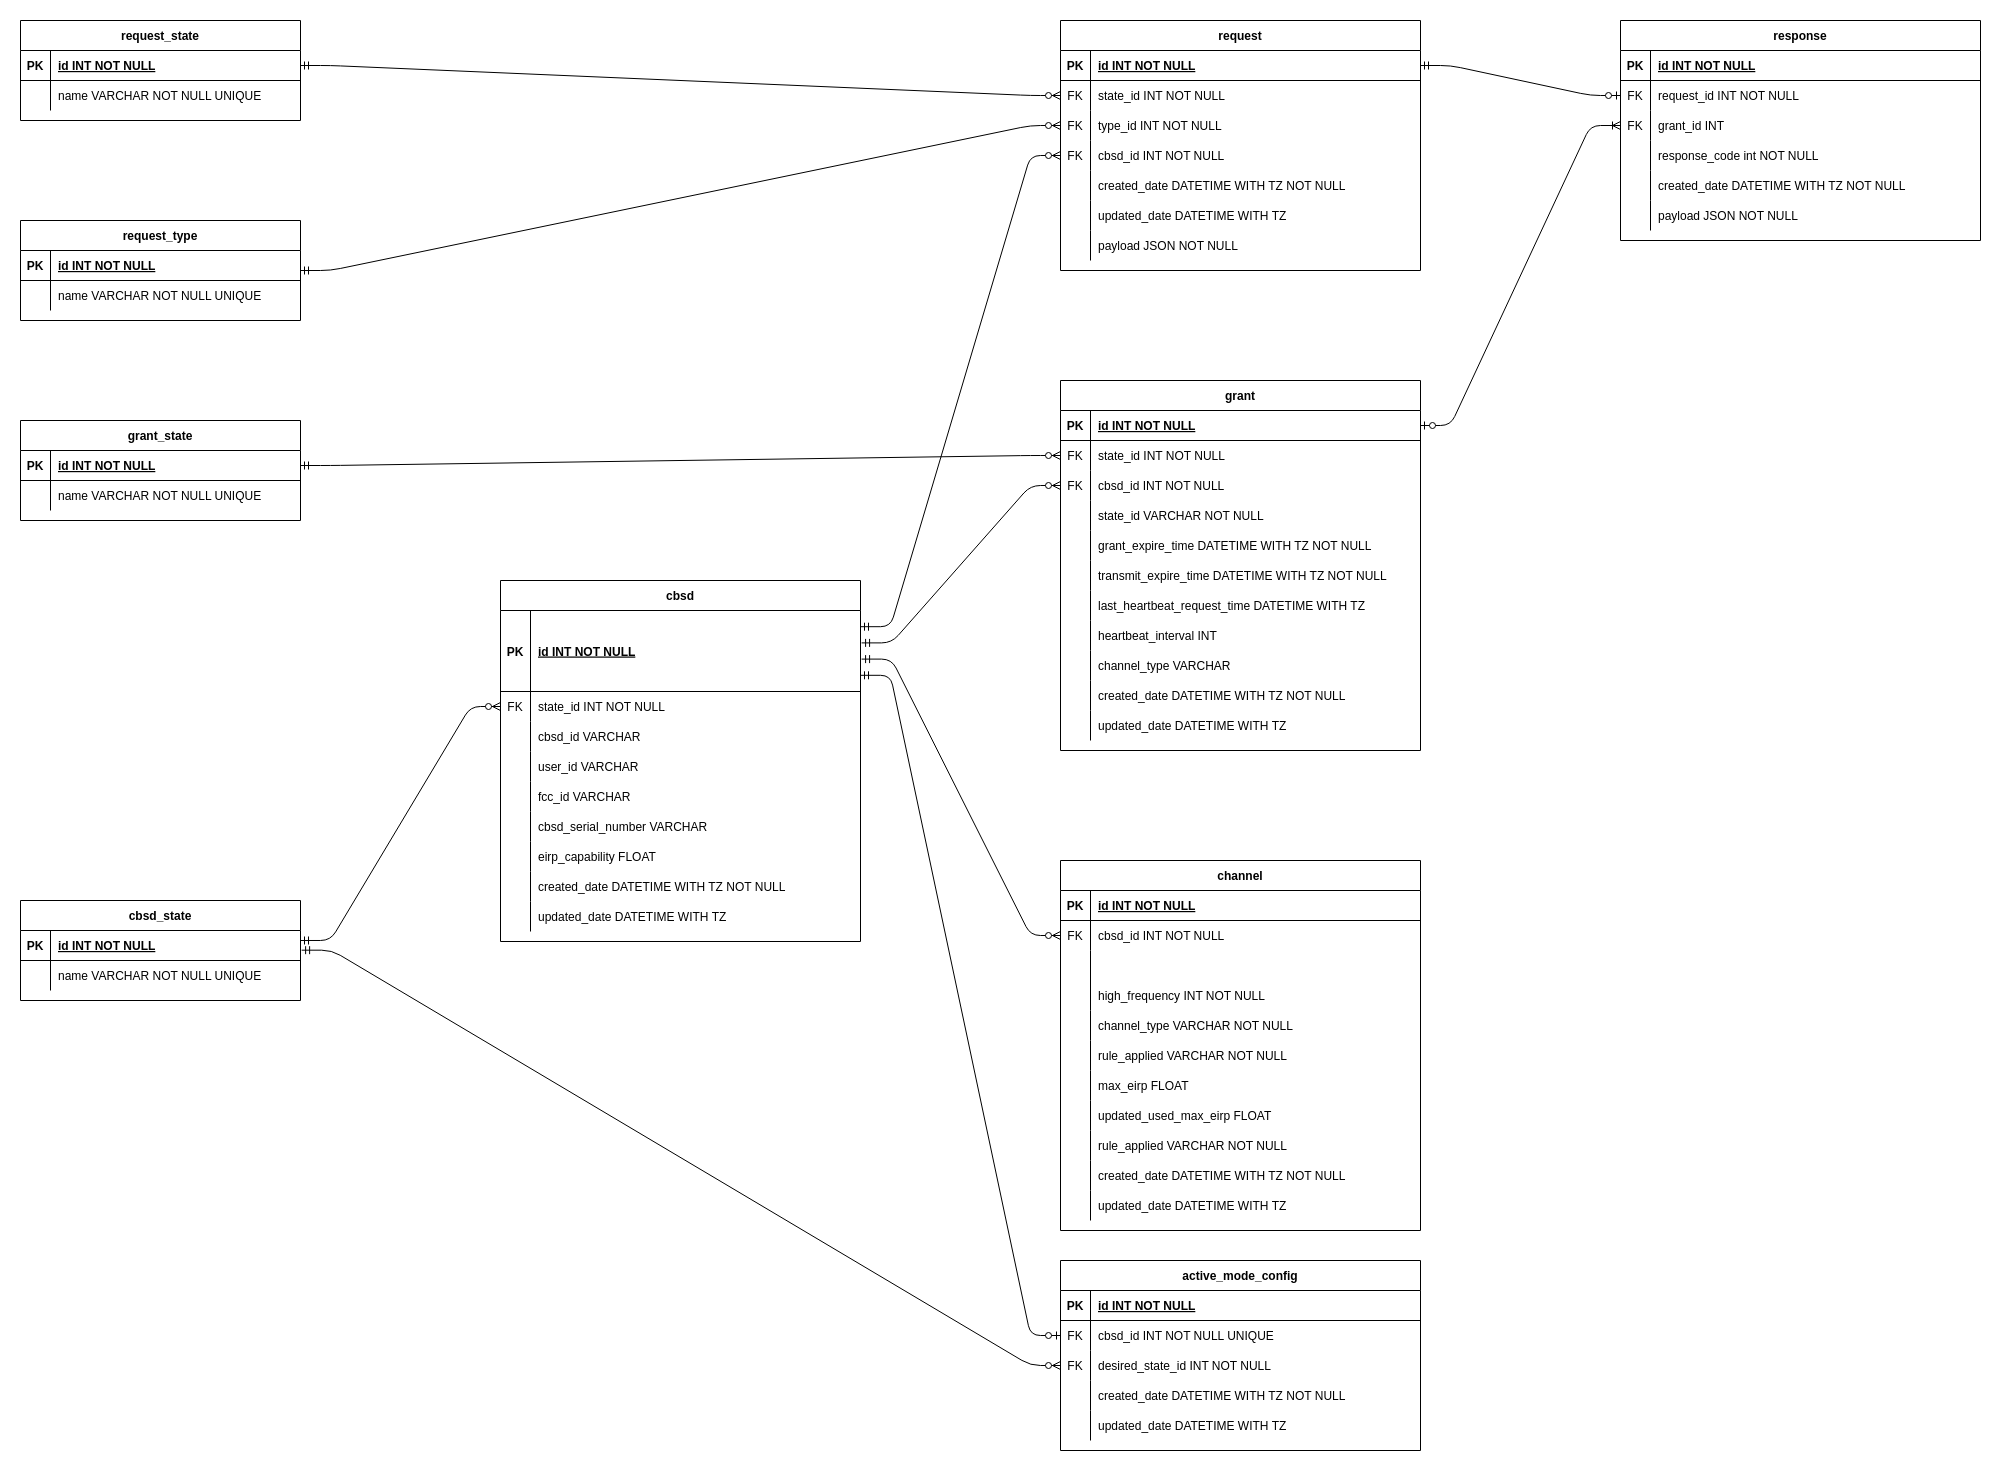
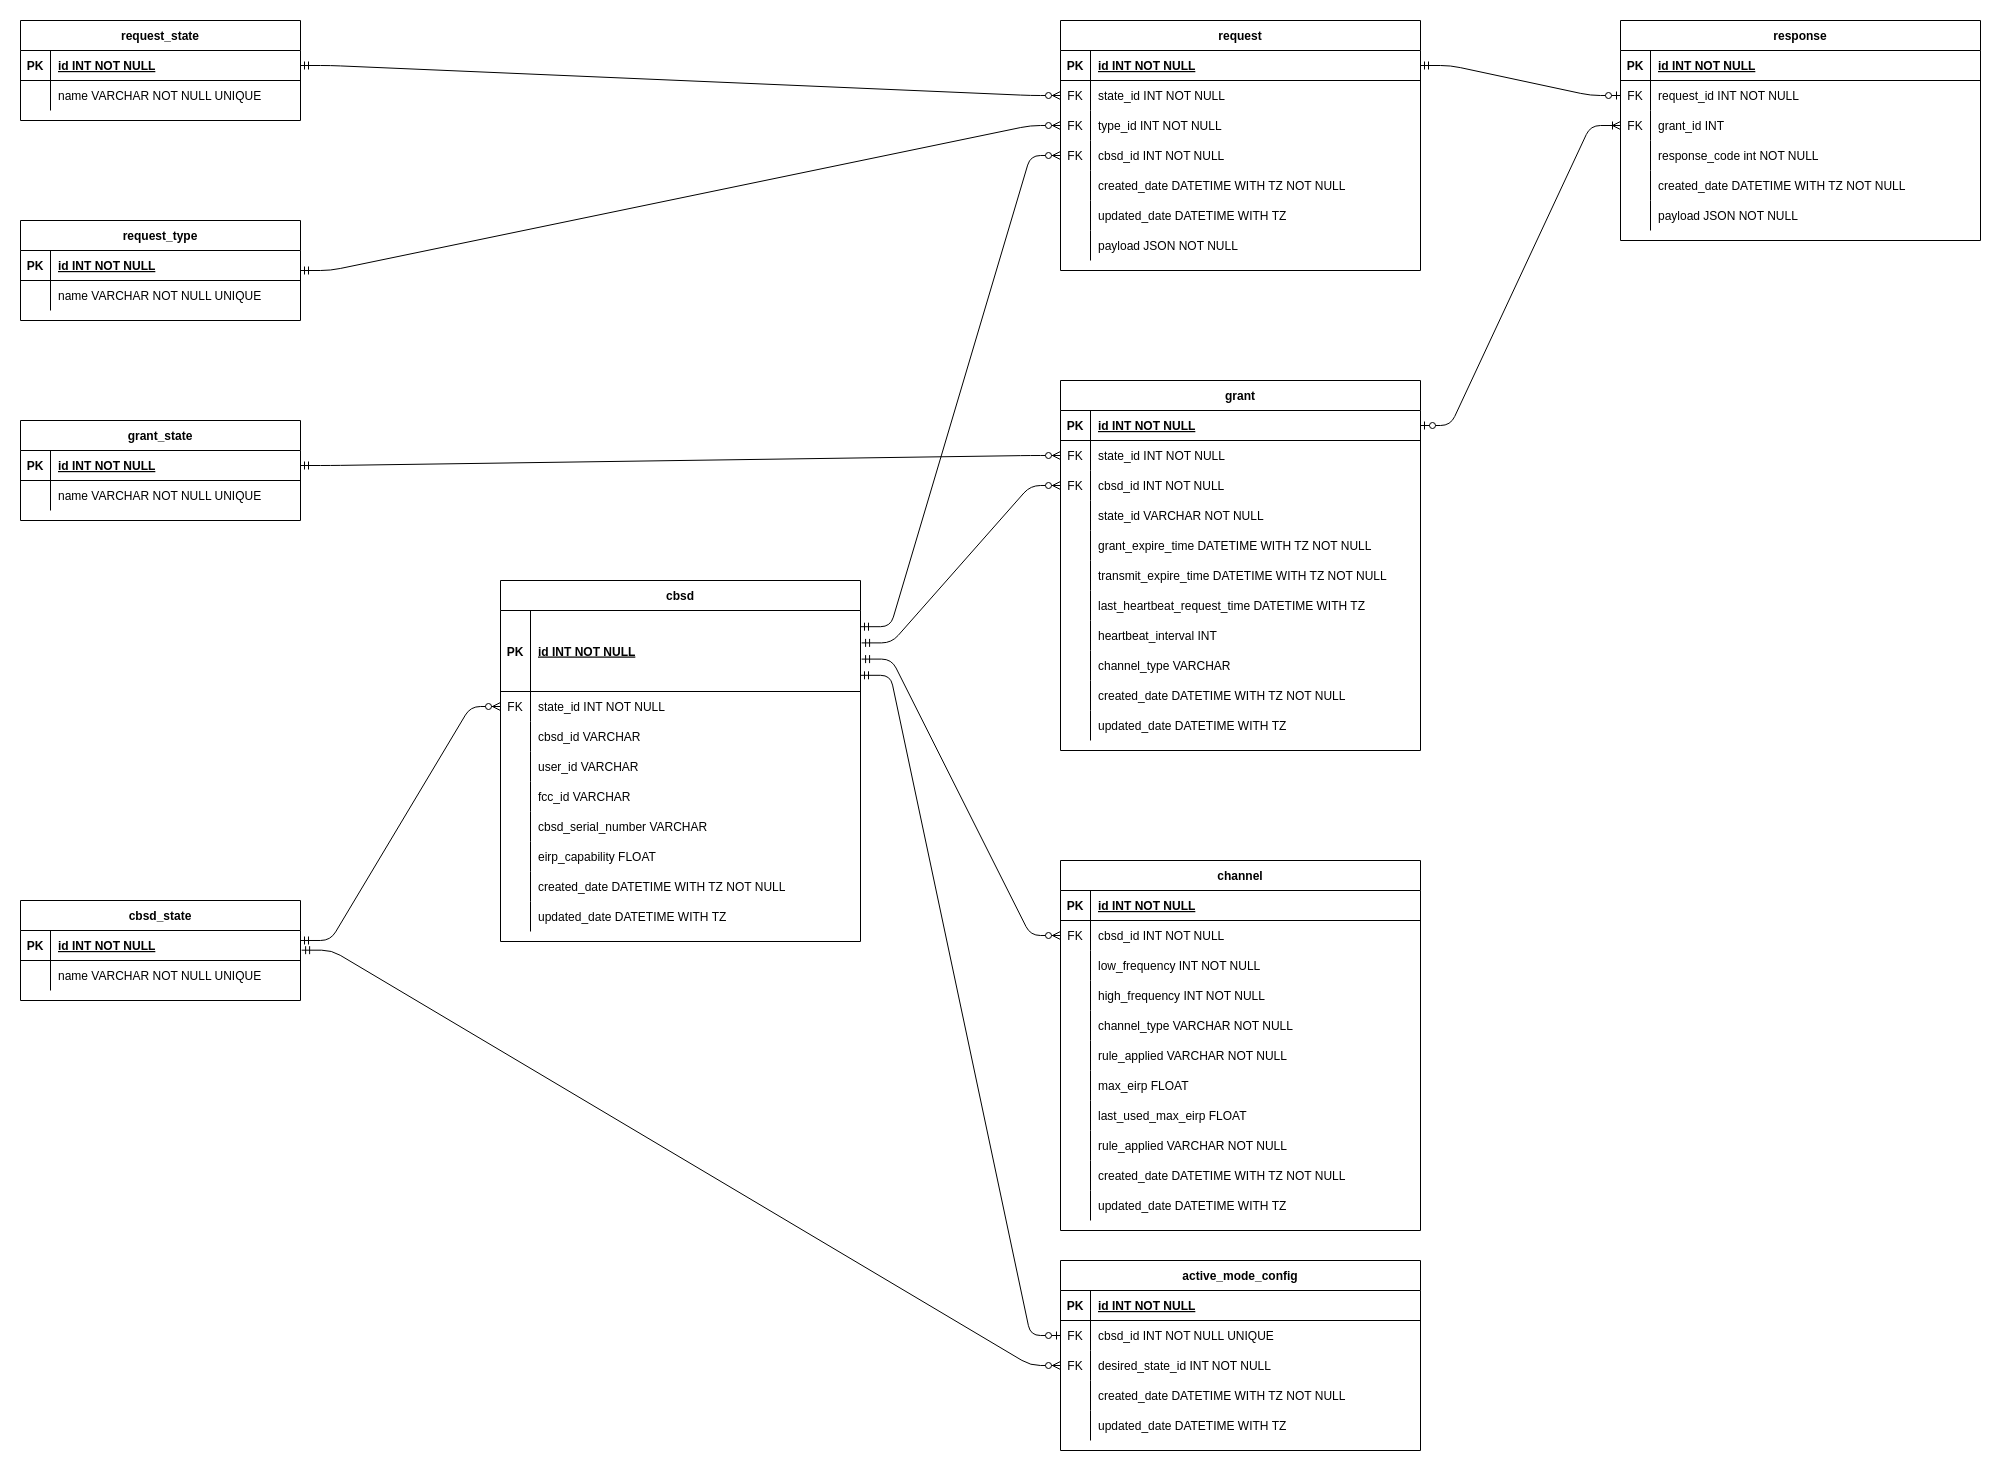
node "low_frequency INT NOT NULL": added
node "updated_used_max_eirp FLOAT": label "updated_used_max_eirp FLOAT" -> "last_used_max_eirp FLOAT"
